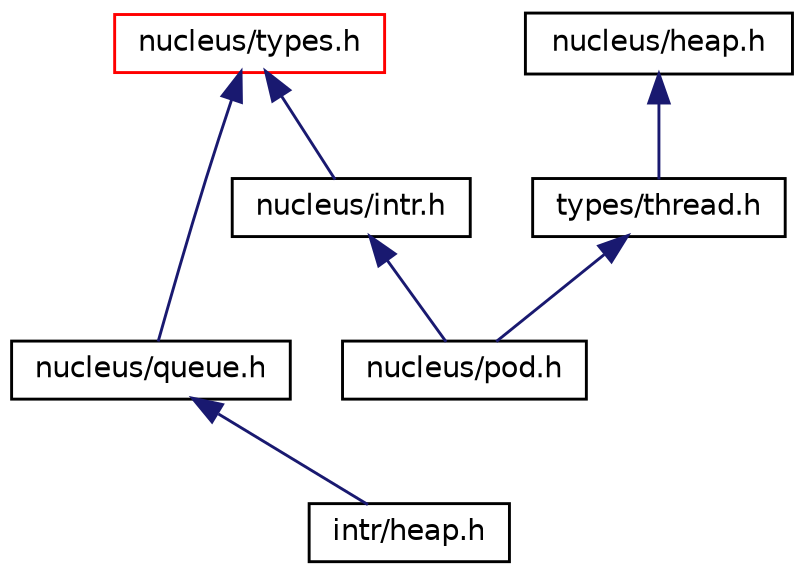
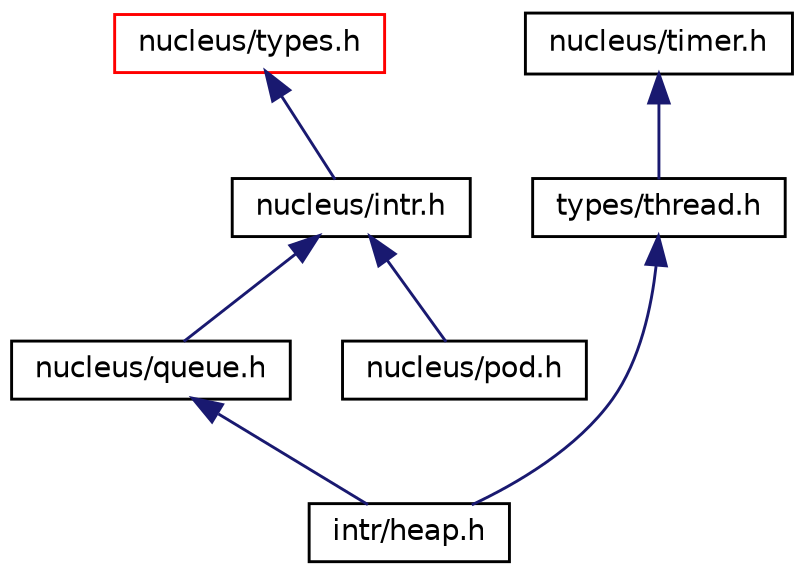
node "nucleus/heap.h": label "nucleus/heap.h" -> "nucleus/timer.h"
edge "nucleus/queue.h" -> "nucleus/types.h": now "nucleus/queue.h" -> "nucleus/intr.h"
edge "nucleus/pod.h" -> "types/thread.h": now "intr/heap.h" -> "types/thread.h"
